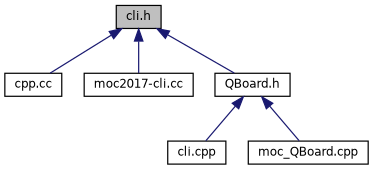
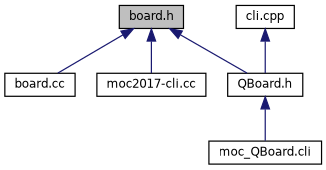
node "cli.h": label "cli.h" -> "board.h"
node "cpp.cc": label "cpp.cc" -> "board.cc"
edge "cli.cpp" -> "QBoard.h": reversed
node "moc_QBoard.cpp": label "moc_QBoard.cpp" -> "moc_QBoard.cli"
